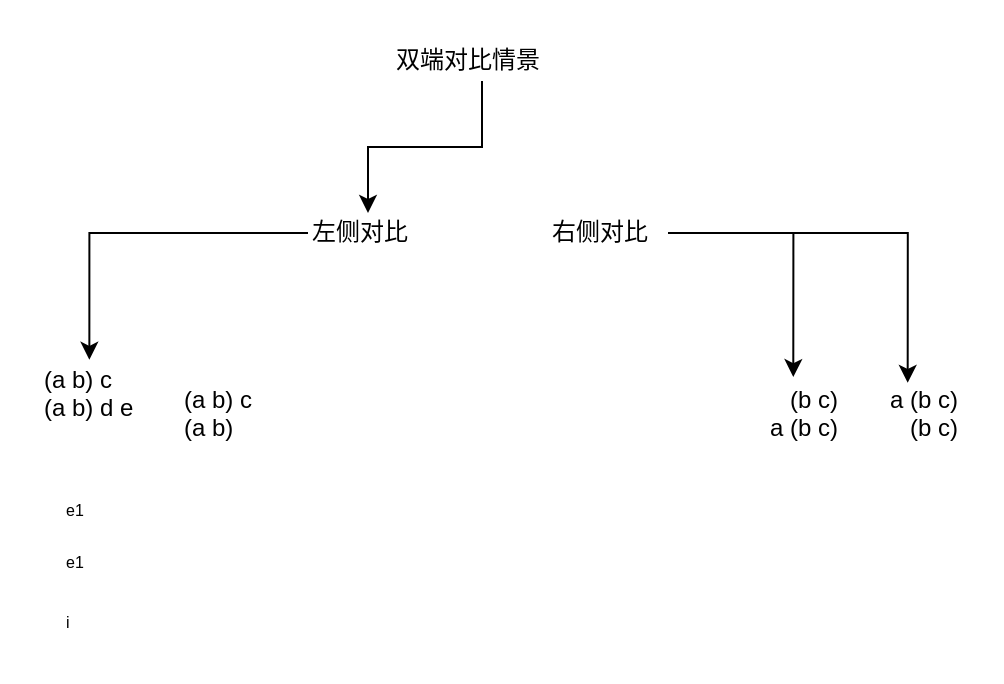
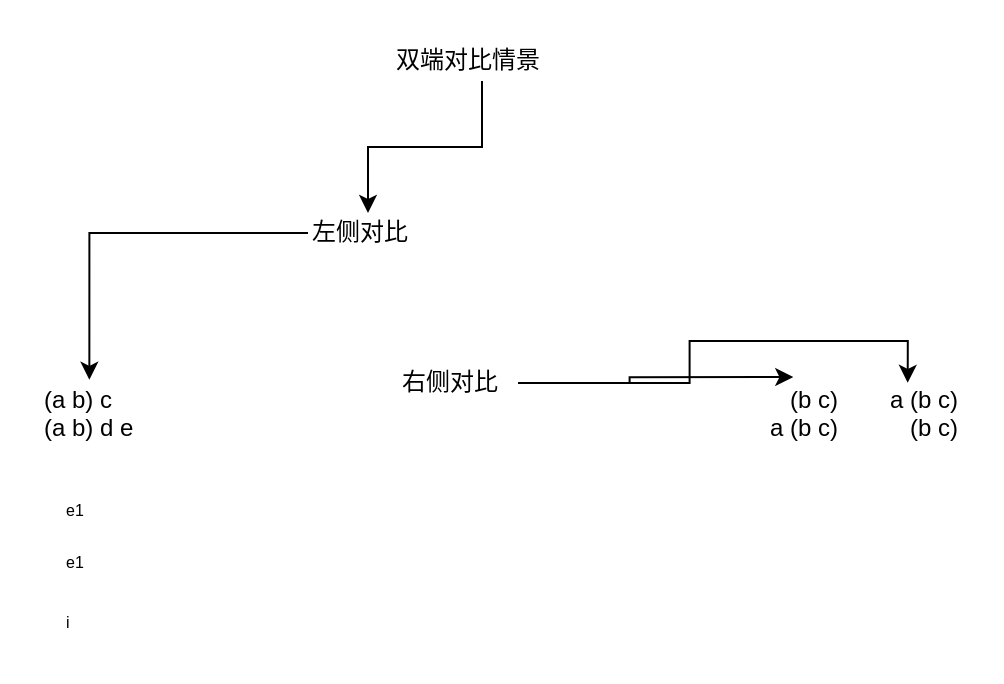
node "右侧对比": moved (608, 233) -> (458, 383)
node "(a b) c (a b) d e": moved (101, 391) -> (101, 411)
node "(a b) c (a b)": removed
